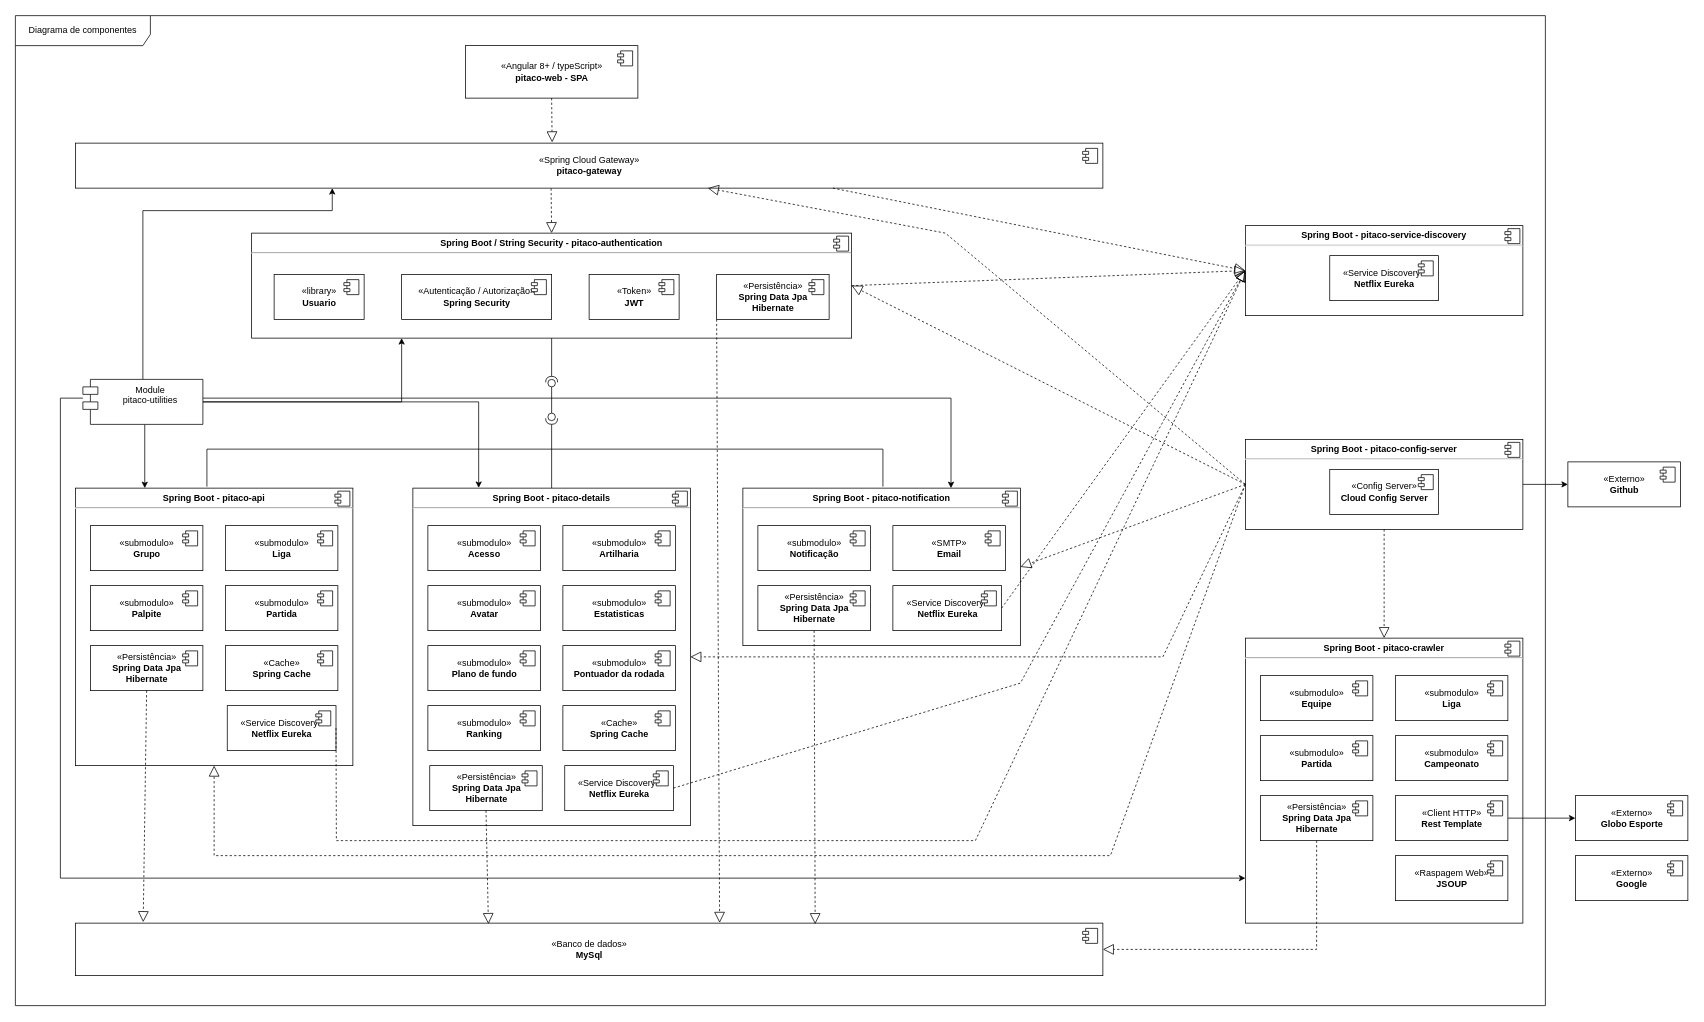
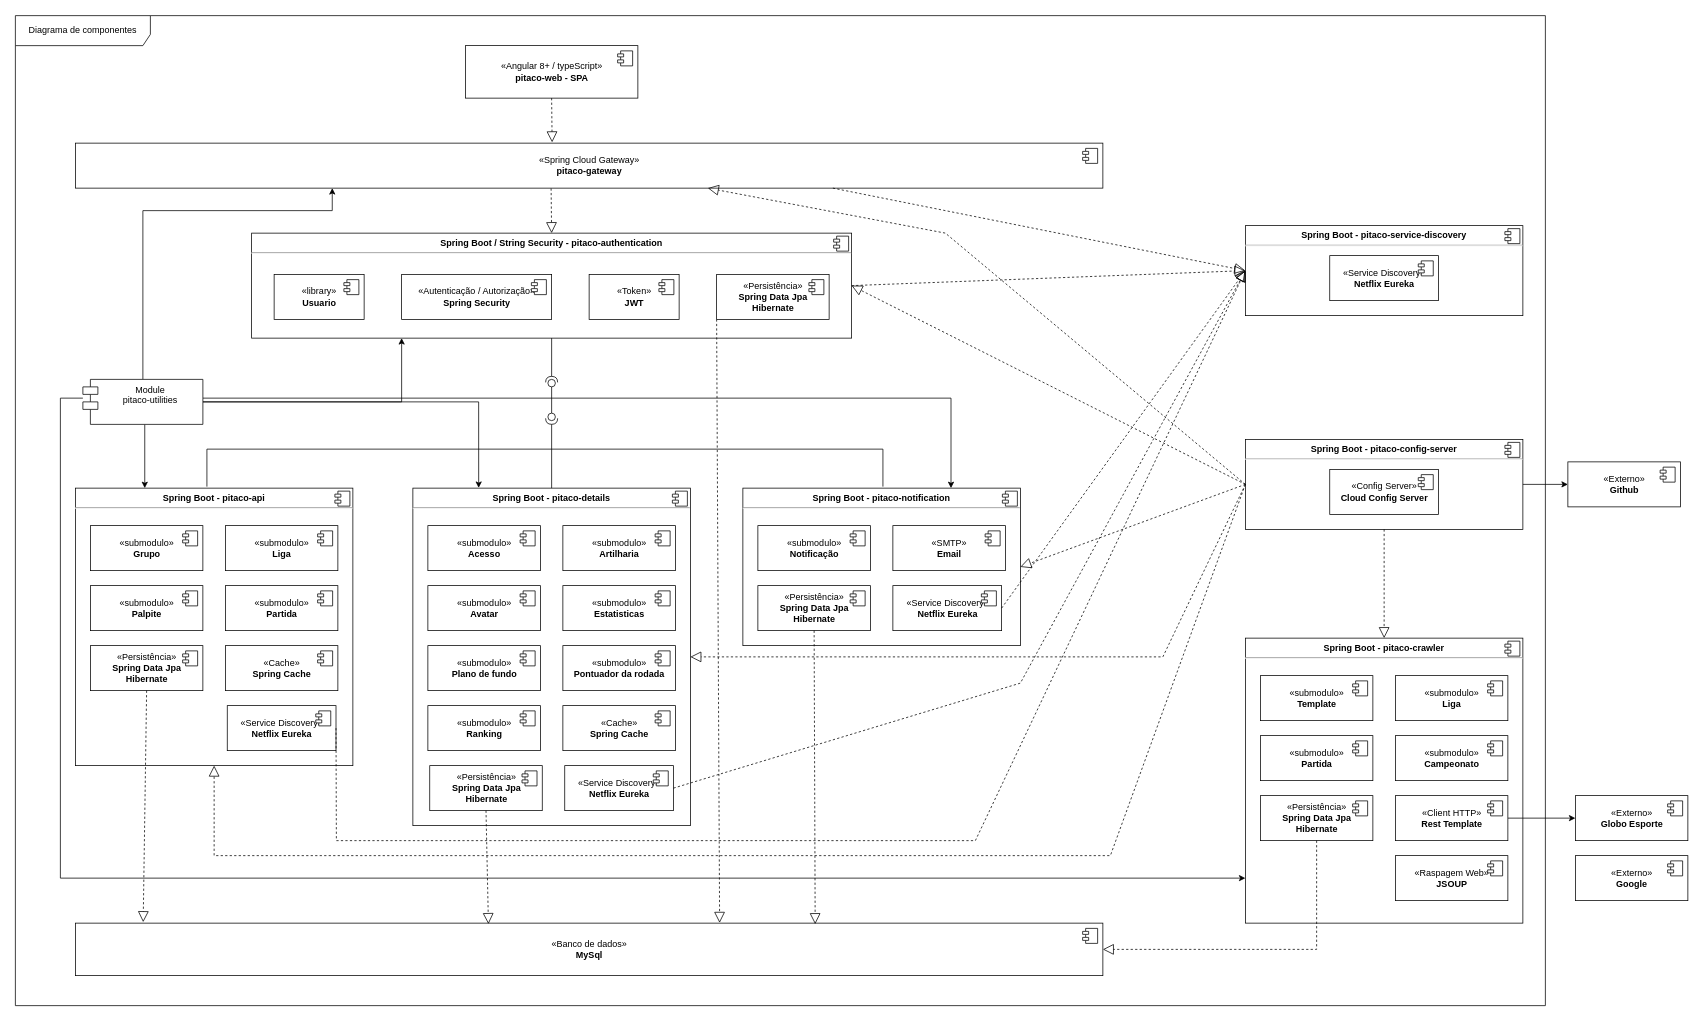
node "«submodulo» Equipe": label "«submodulo» Equipe" -> "«submodulo» Template"
